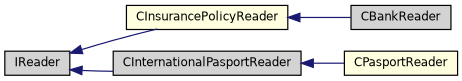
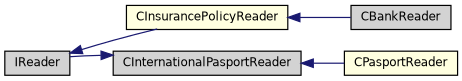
edge "CInternationalPasportReader" -> "IReader": reversed
